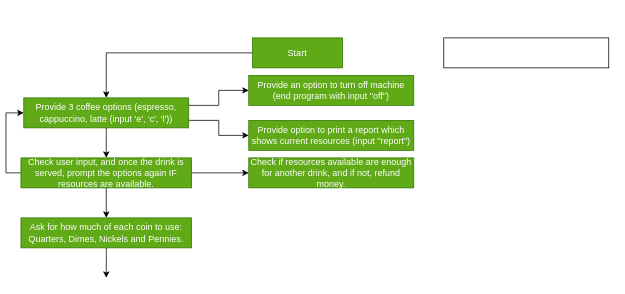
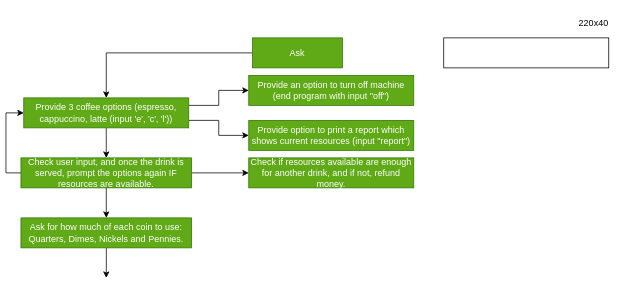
node "220x40": added
node "Start": label "Start" -> "Ask"
